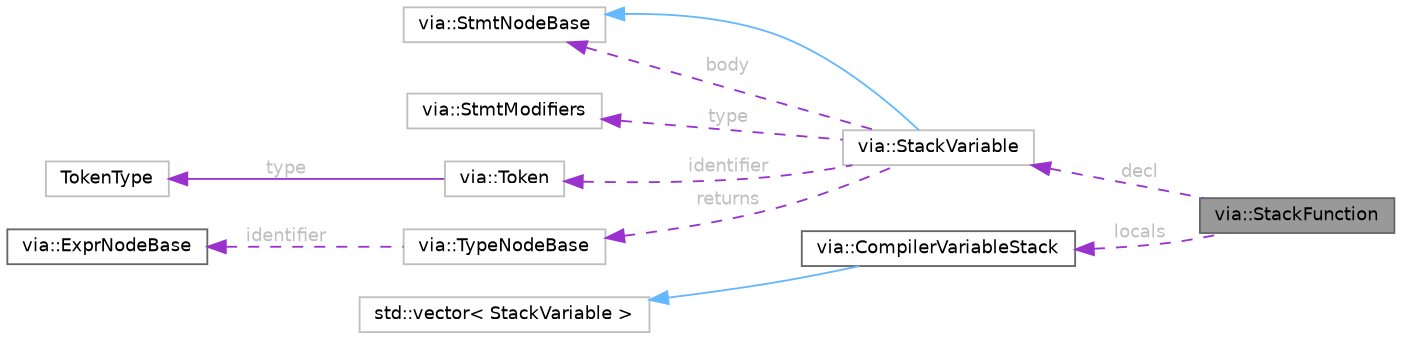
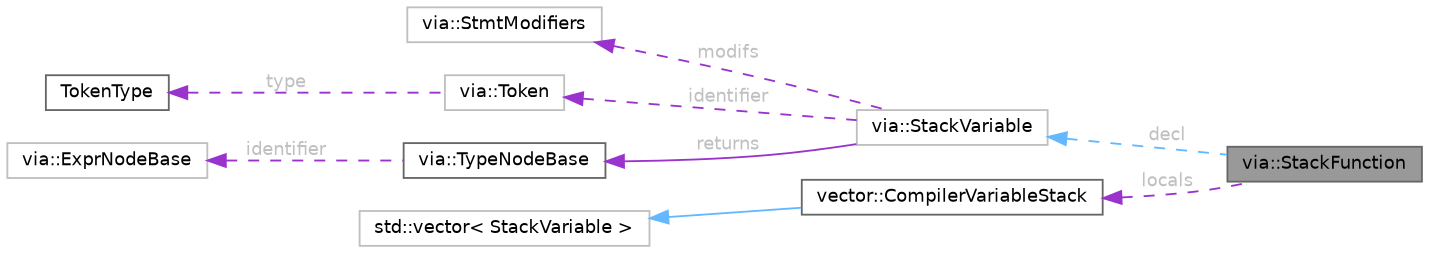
node "via::StmtNodeBase": removed
edge "via::StackVariable" -> "via::StmtModifiers": label " type" -> " modifs"
node "TokenType": color grey75 -> gray40
edge "via::Token" -> "TokenType": style solid -> dashed
edge "via::StackFunction" -> "via::StackVariable": color darkorchid3 -> steelblue1
edge "via::StackVariable" -> "via::TypeNodeBase": style dashed -> solid
node "via::ExprNodeBase": color gray40 -> grey75
node "via::TypeNodeBase": color grey75 -> gray40
node "via::CompilerVariableStack": label "via::CompilerVariableStack" -> "vector::CompilerVariableStack"
